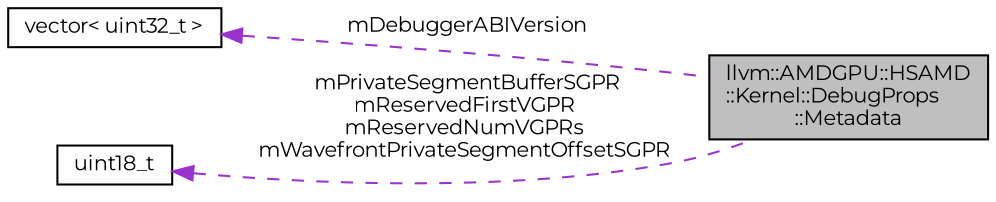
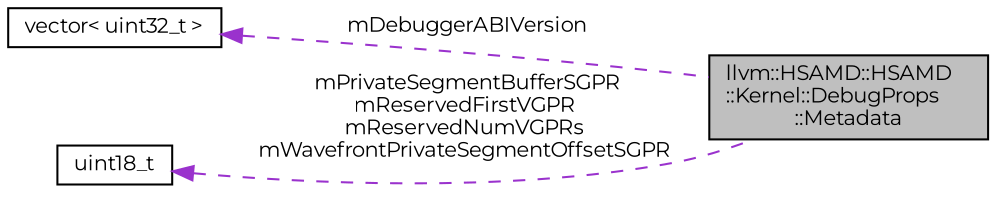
node "llvm::AMDGPU::HSAMD ::Kernel::DebugProps ::Metadata": label "llvm::AMDGPU::HSAMD ::Kernel::DebugProps ::Metadata" -> "llvm::HSAMD::HSAMD ::Kernel::DebugProps ::Metadata"
